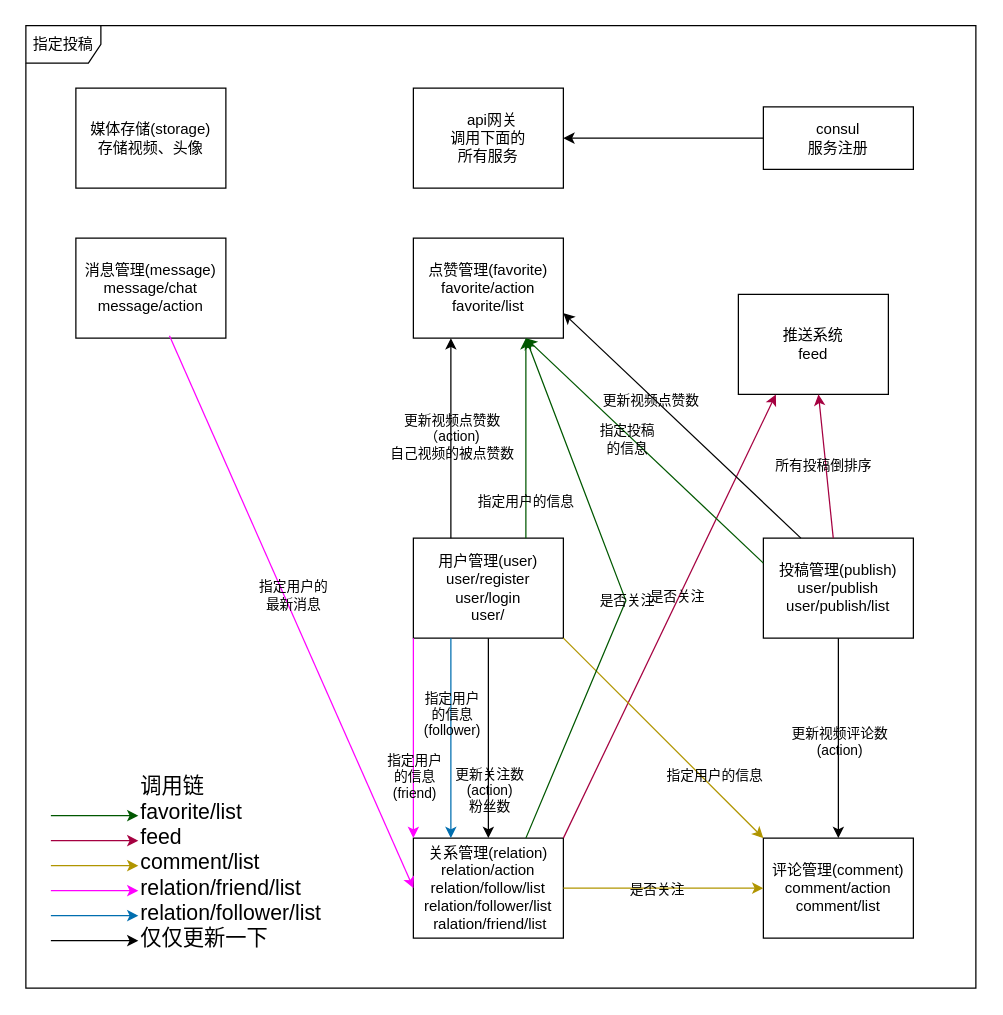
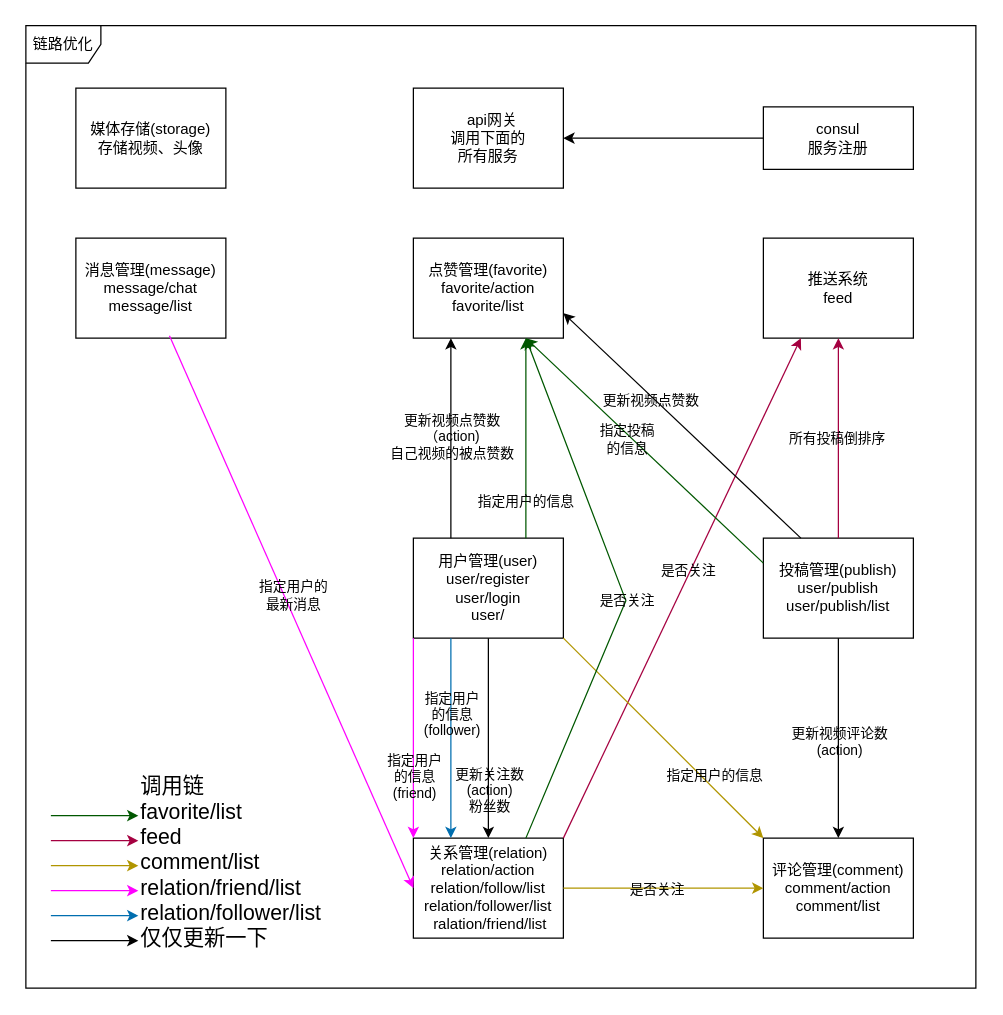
node "指定投稿": label "指定投稿" -> "链路优化"
node "消息管理(message) message/chat message/action": label "消息管理(message) message/chat message/action" -> "消息管理(message) message/chat message/list"
node "推送系统 feed": moved (813, 344) -> (838, 288)
